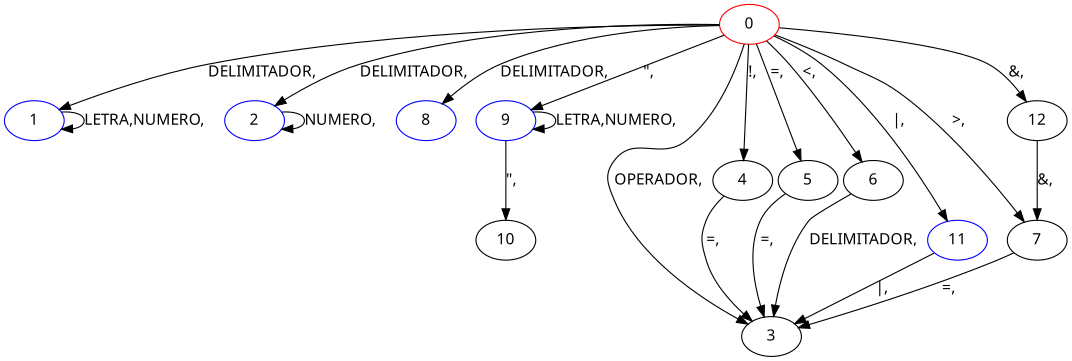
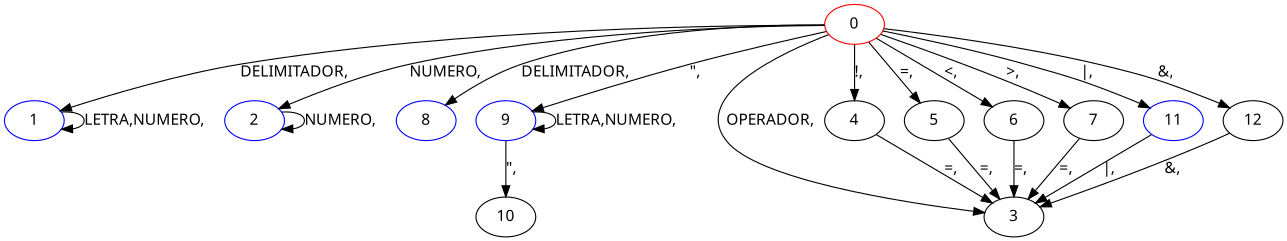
edge "0" -> "2": label "DELIMITADOR," -> "NUMERO,"
edge "12" -> "7": now "12" -> "3"
edge "6" -> "3": label "DELIMITADOR," -> "=,"
